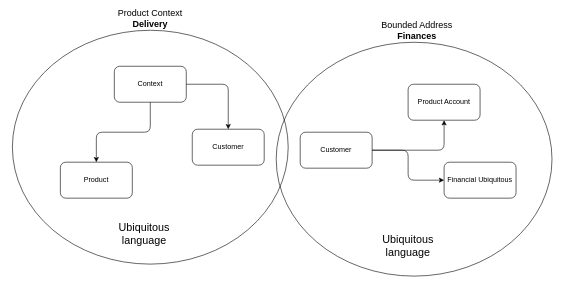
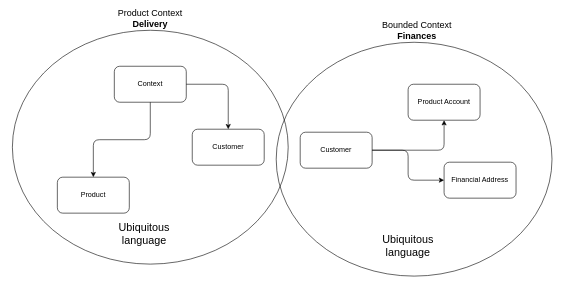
node "Bounded Address Finances": label "Bounded Address Finances" -> "Bounded Context Finances"
node "Product": moved (96, 180) -> (93, 195)
node "Financial Ubiquitous": label "Financial Ubiquitous" -> "Financial Address"
